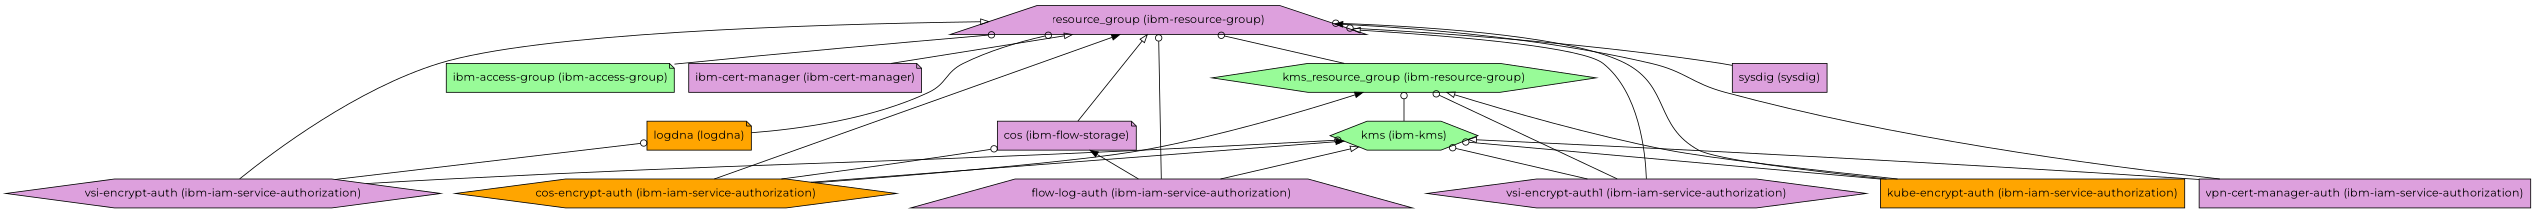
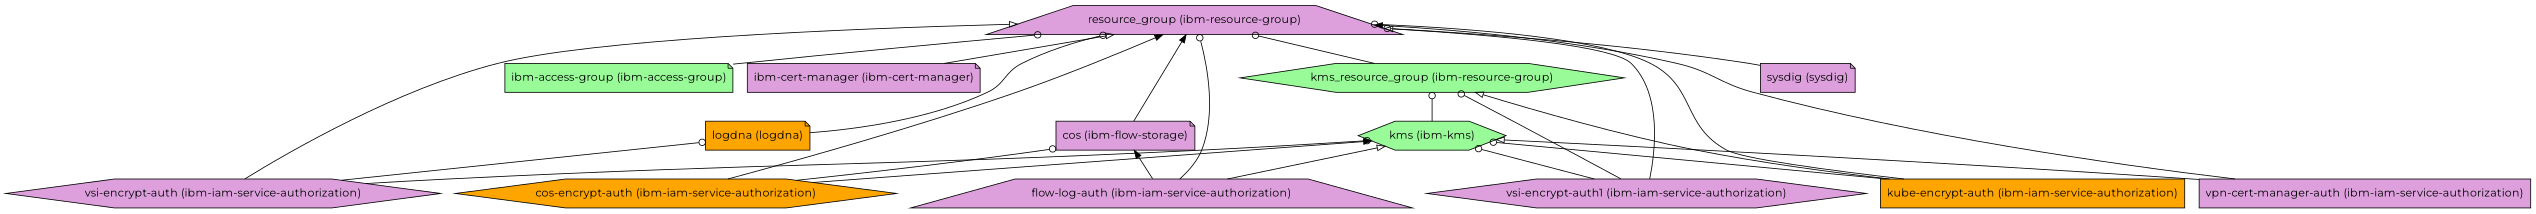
node "sysdig (sysdig)": shape box -> note
edge "cos (ibm-flow-storage)" -> "resource_group (ibm-resource-group)": arrowhead onormal -> normal
edge "cos-encrypt-auth (ibm-iam-service-authorization)" -> "kms_resource_group (ibm-resource-group)": removed
